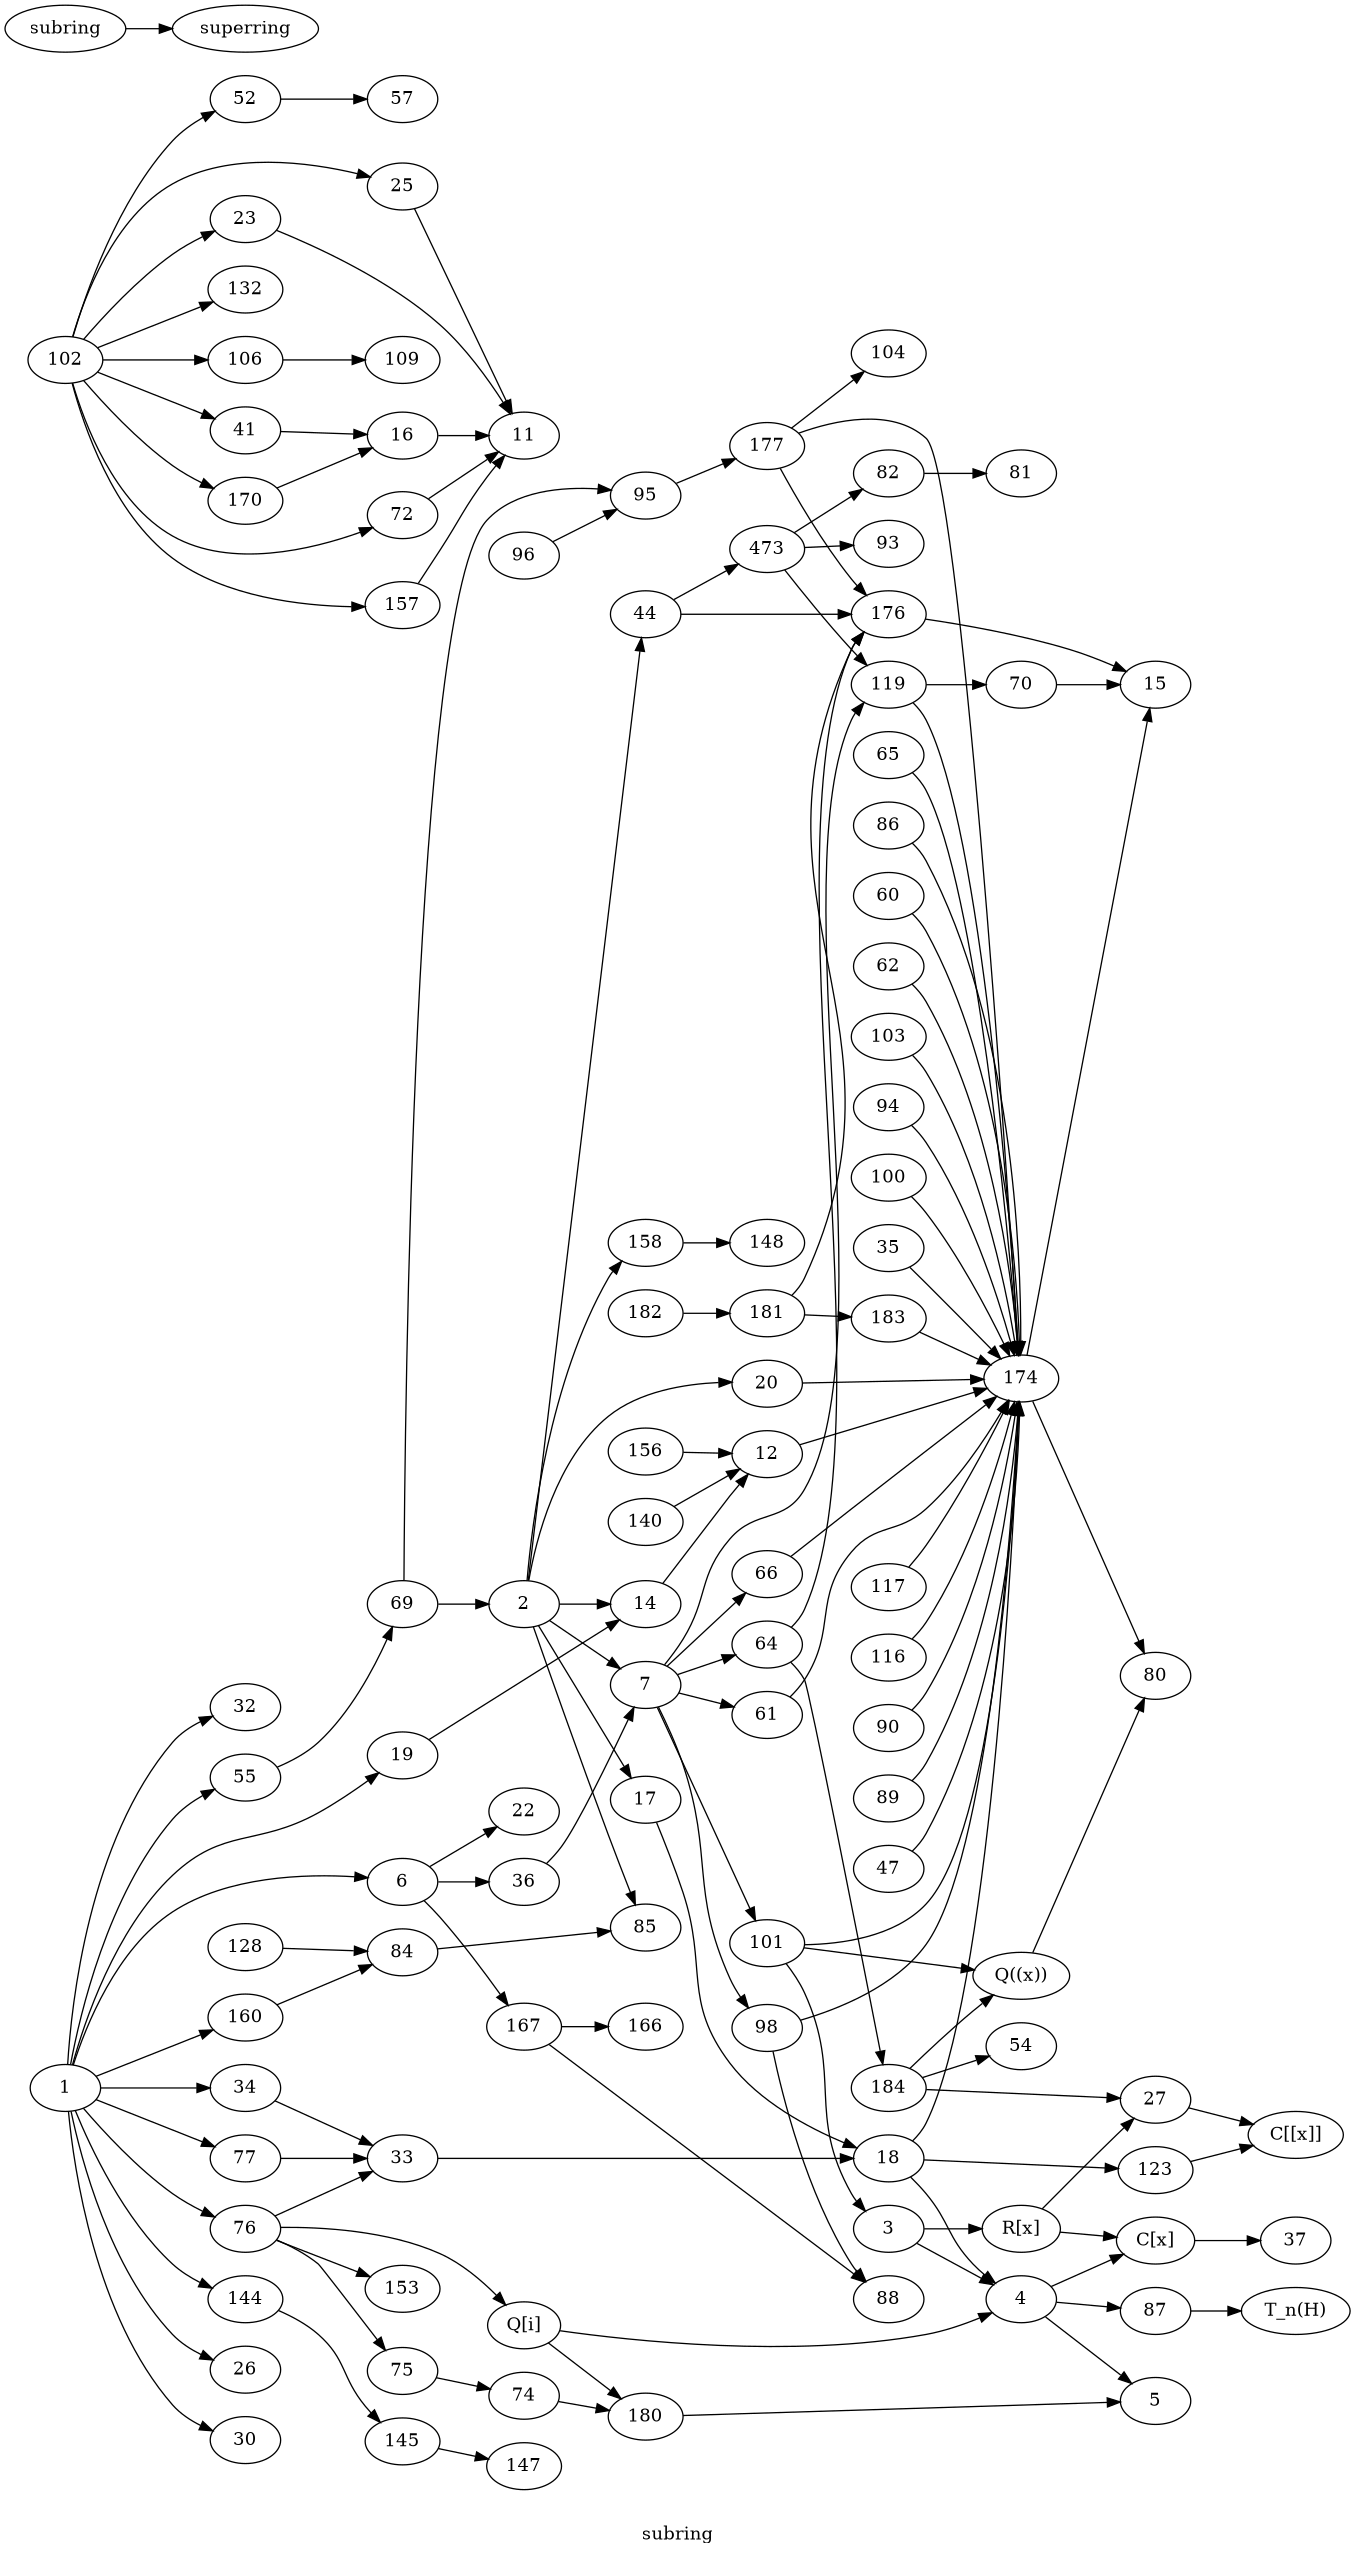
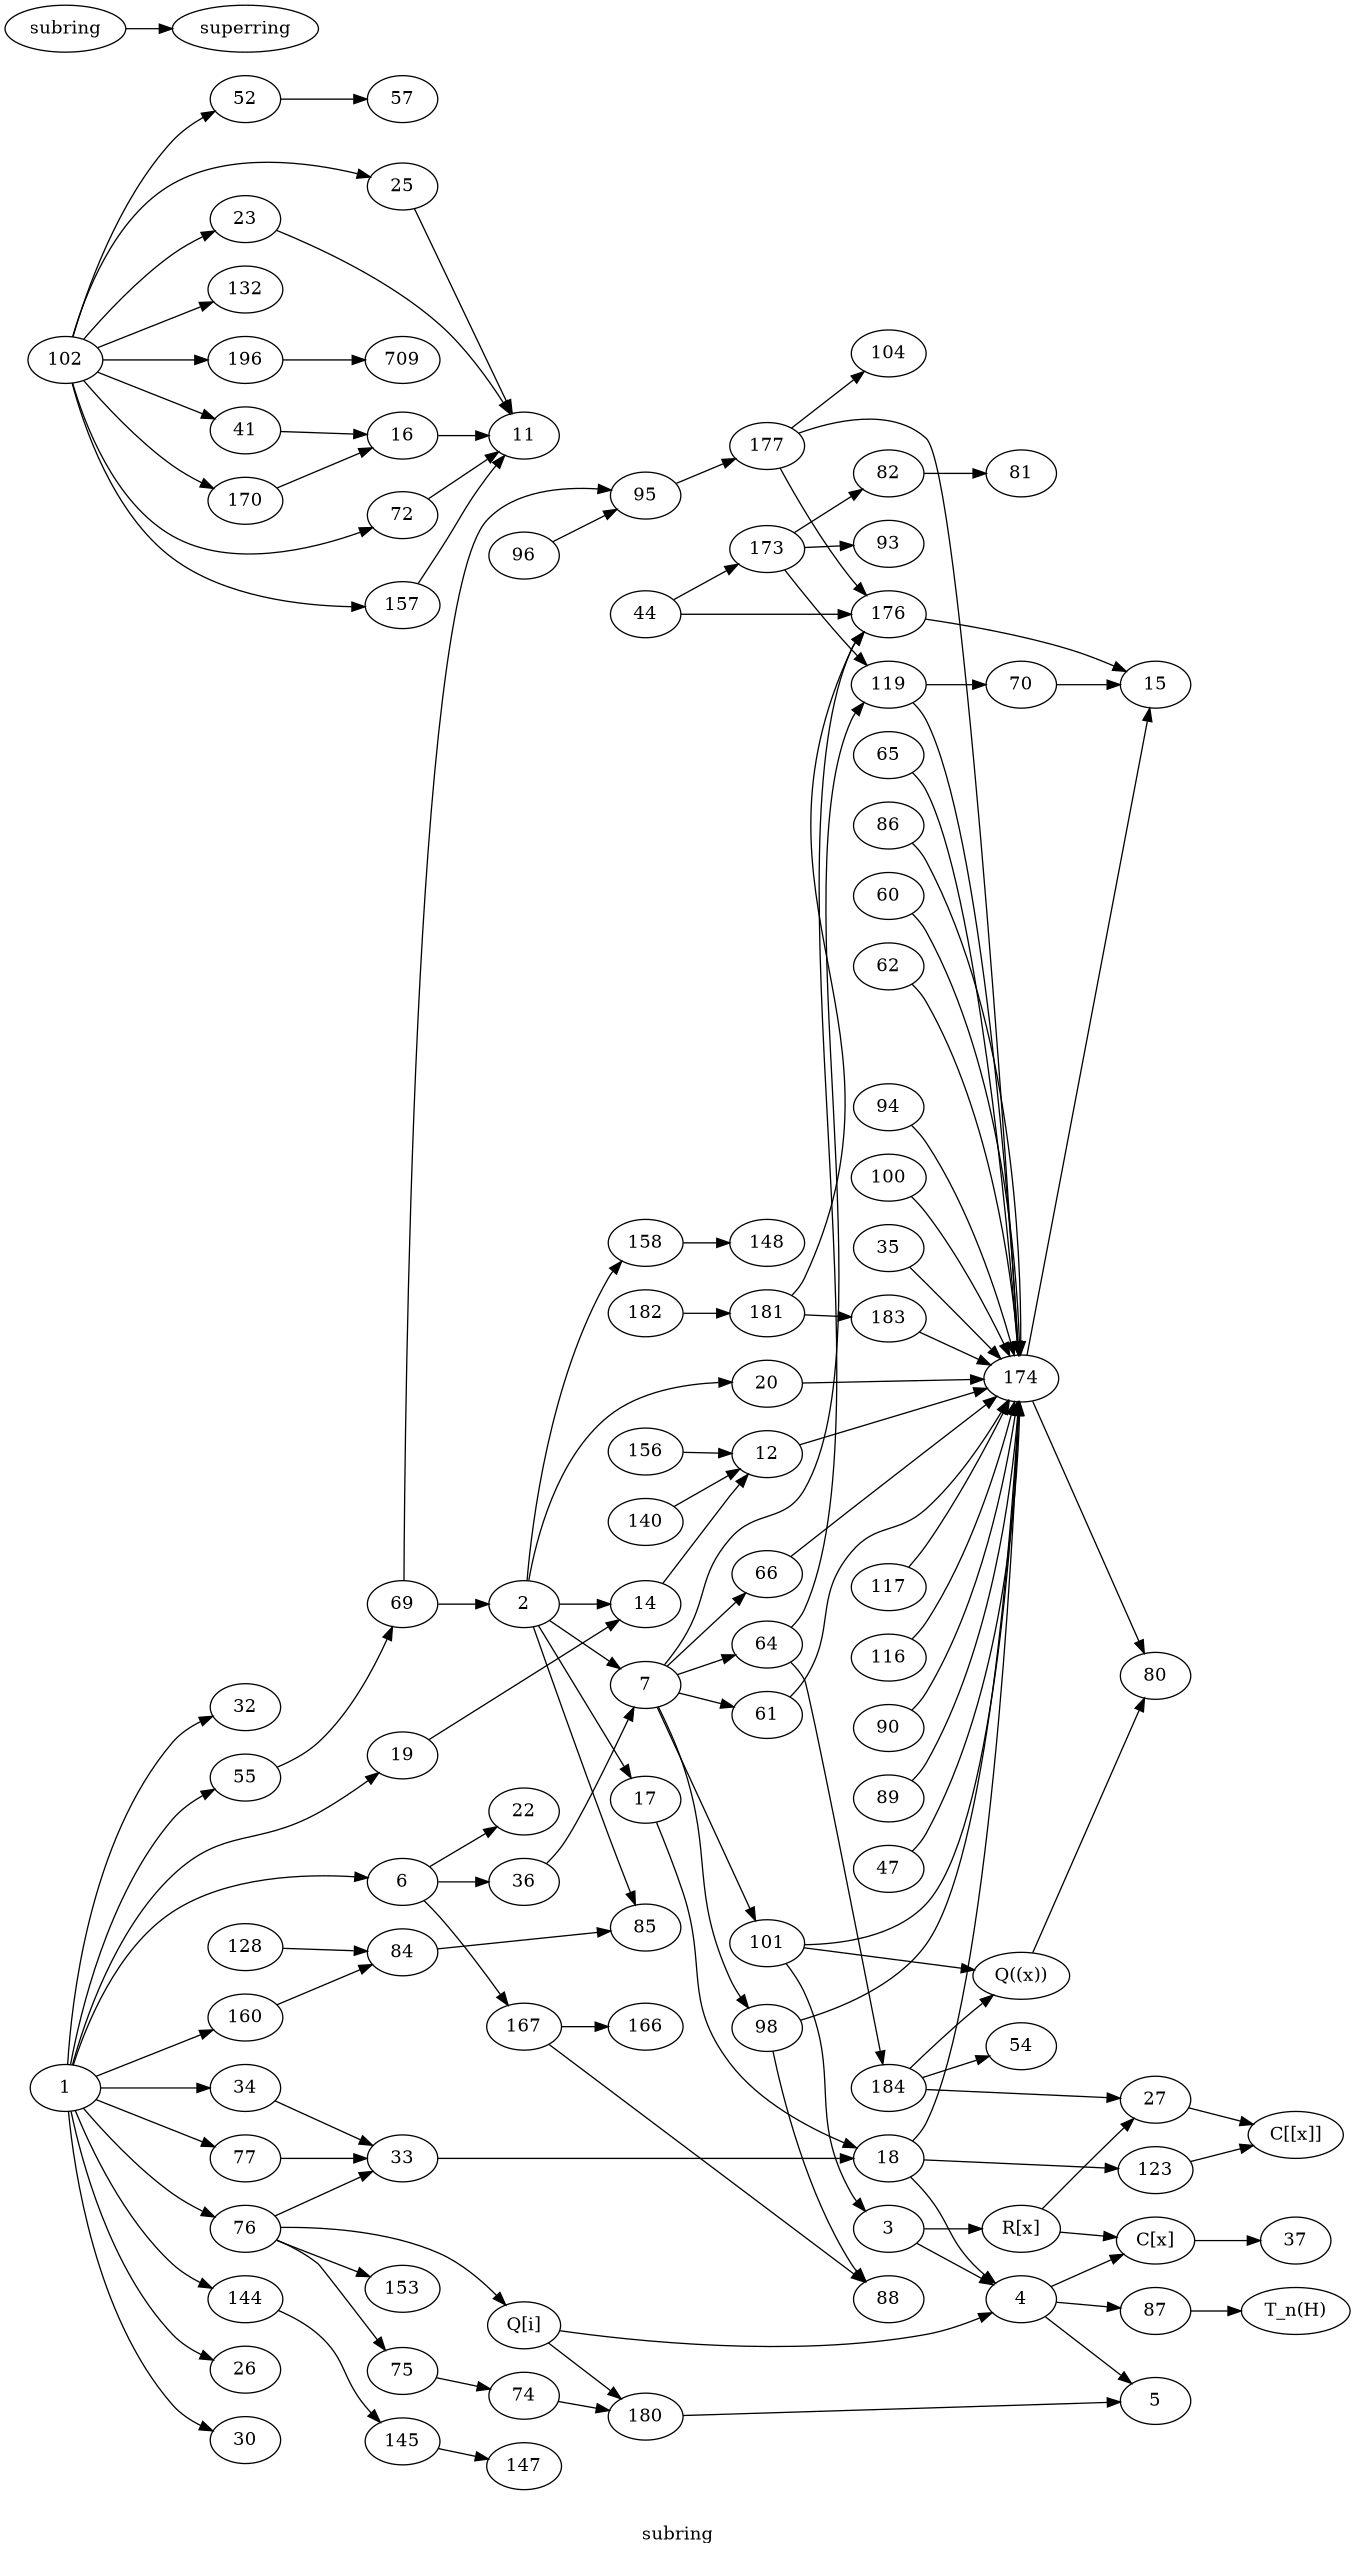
node "106": label "106" -> "196"
node "109": label "109" -> "709"
node "473": label "473" -> "173"
node "103": removed
edge "2" -> "44": removed
